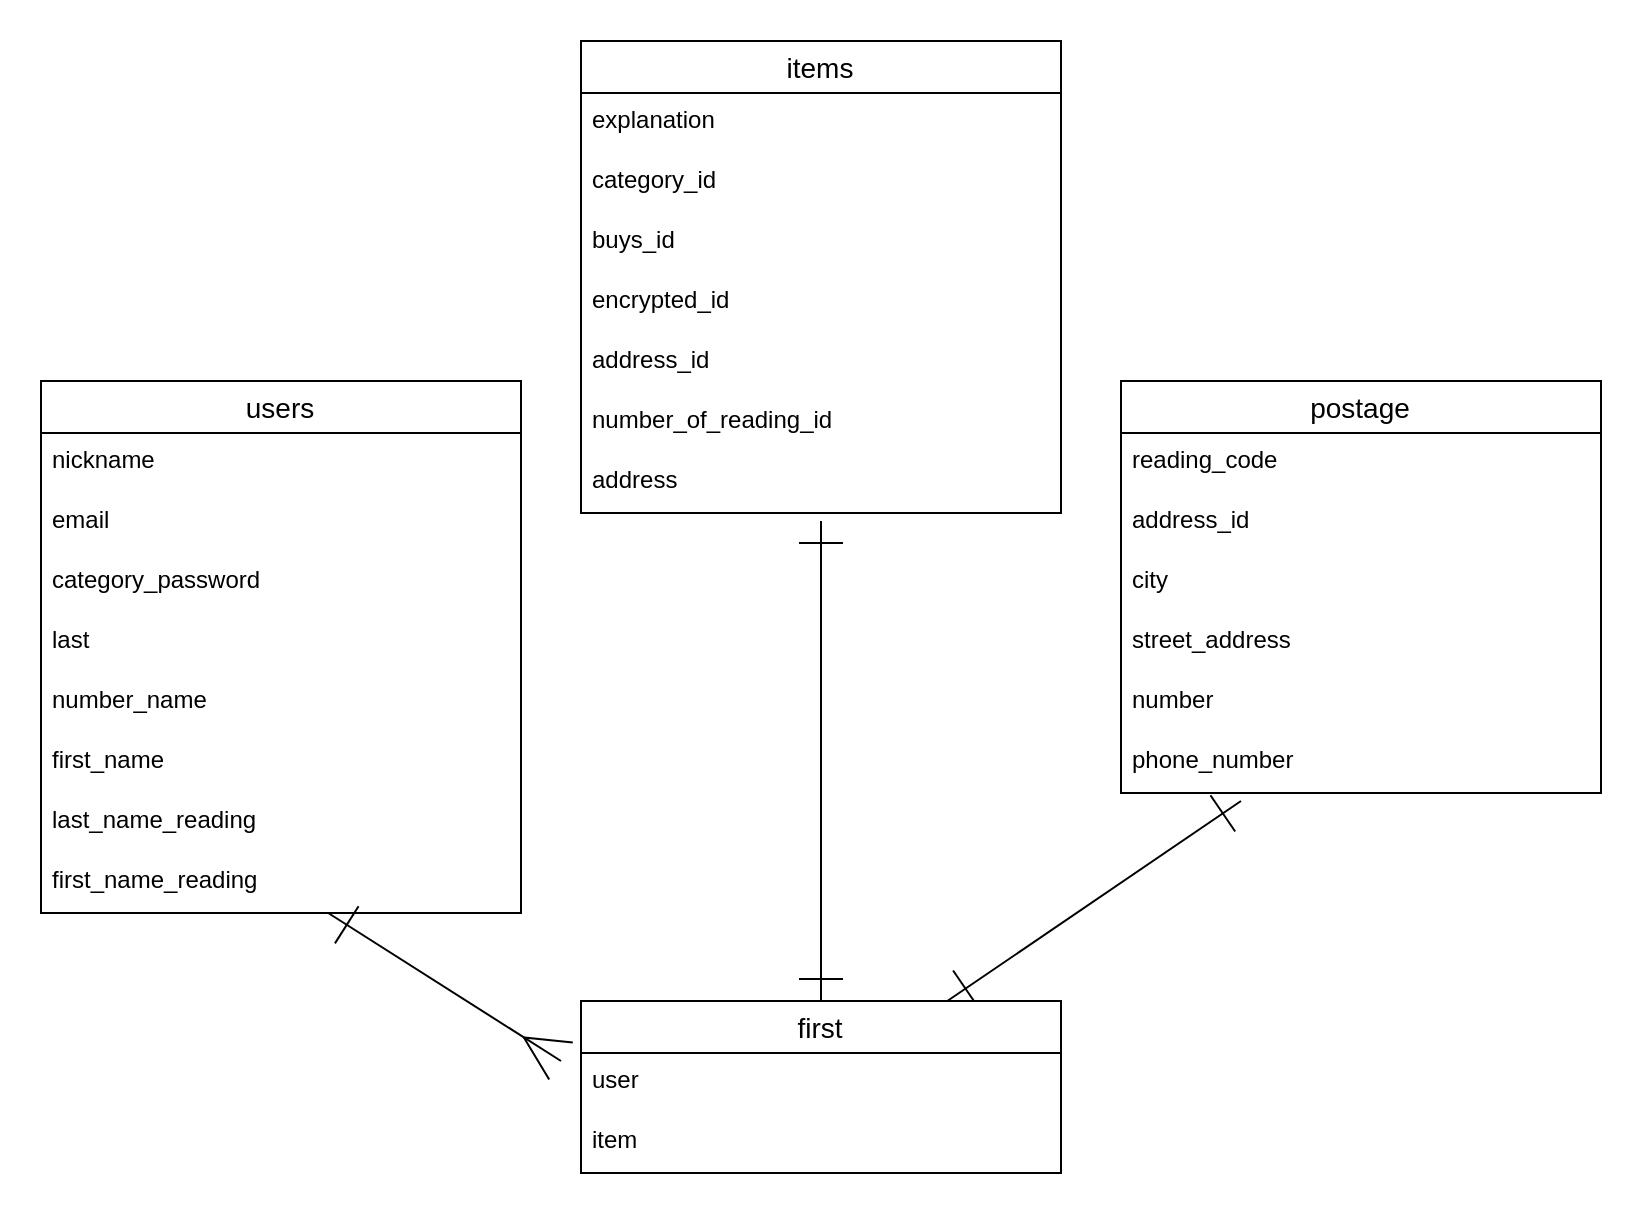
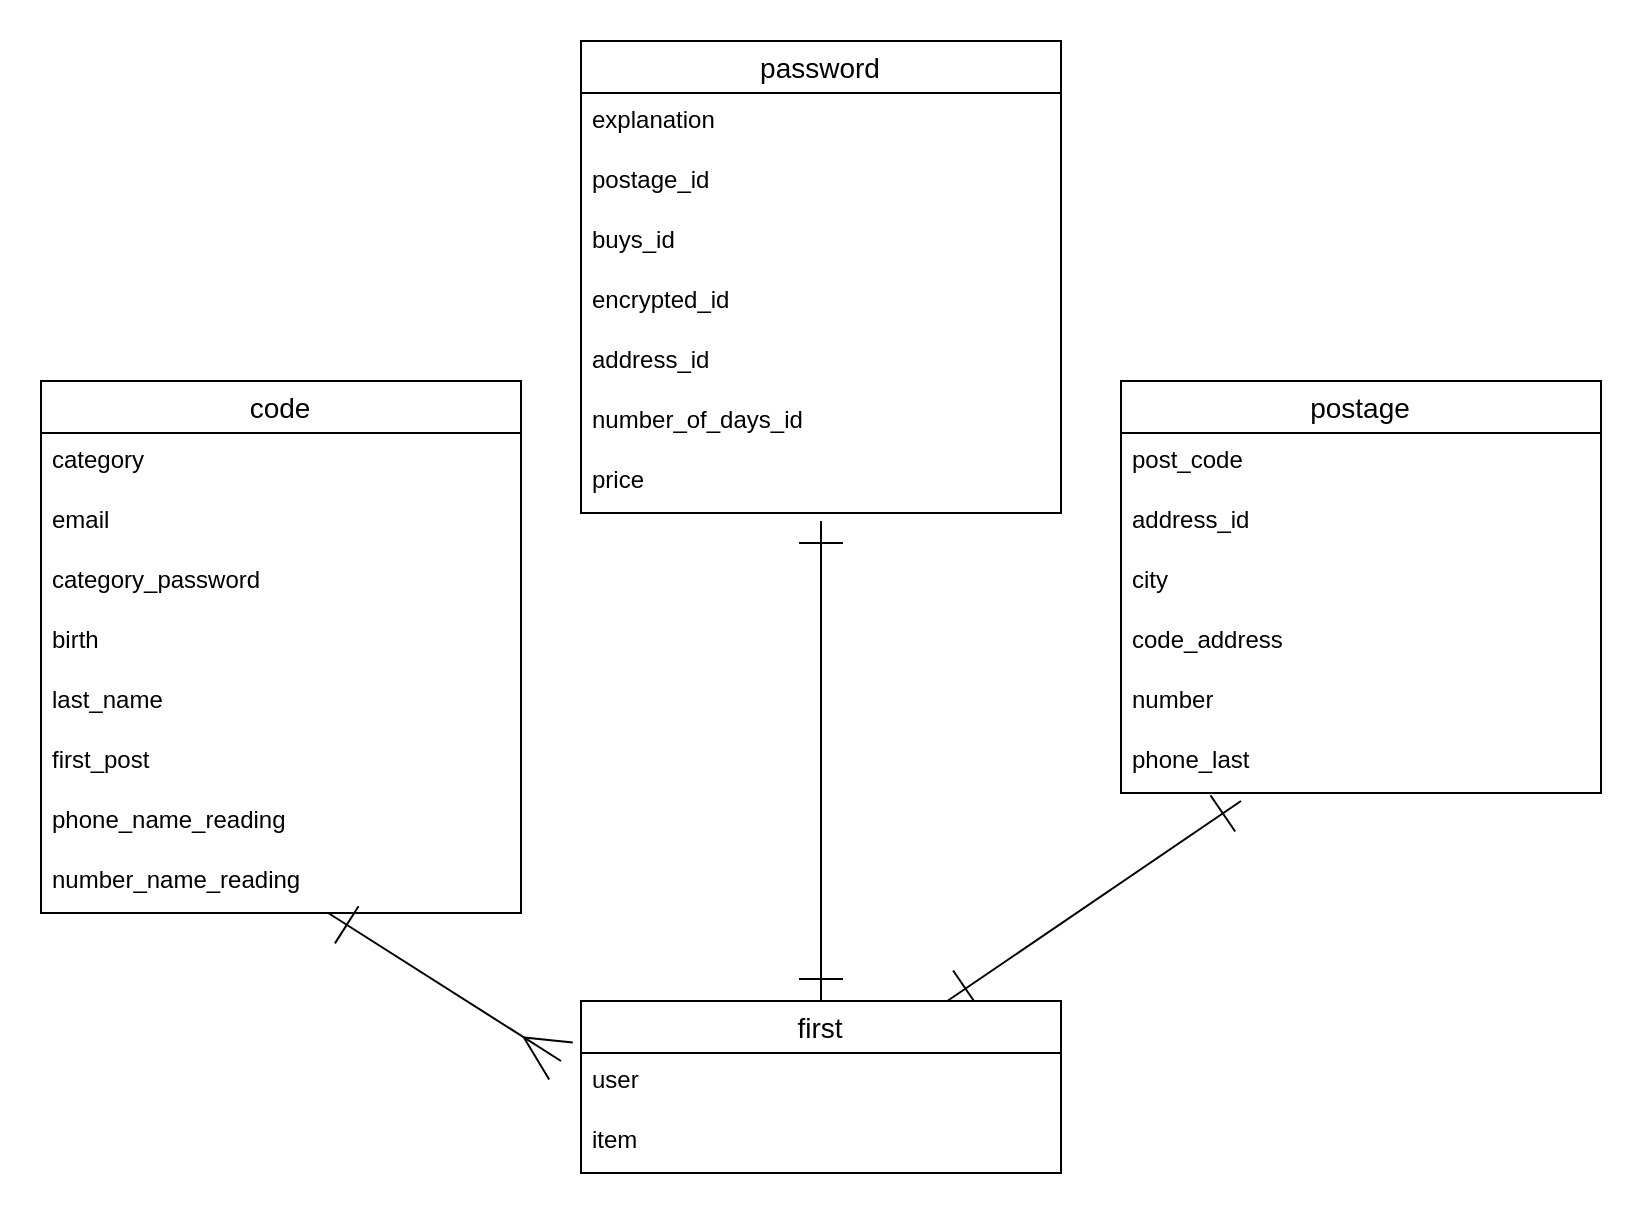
node "items": label "items" -> "password"
node "category_id": label "category_id" -> "postage_id"
node "users": label "users" -> "code"
node "number_of_reading_id": label "number_of_reading_id" -> "number_of_days_id"
node "nickname": label "nickname" -> "category"
node "reading_code": label "reading_code" -> "post_code"
node "address": label "address" -> "price"
node "last": label "last" -> "birth"
node "street_address": label "street_address" -> "code_address"
node "number_name": label "number_name" -> "last_name"
node "first_name": label "first_name" -> "first_post"
node "phone_number": label "phone_number" -> "phone_last"
node "last_name_reading": label "last_name_reading" -> "phone_name_reading"
node "first_name_reading": label "first_name_reading" -> "number_name_reading"
